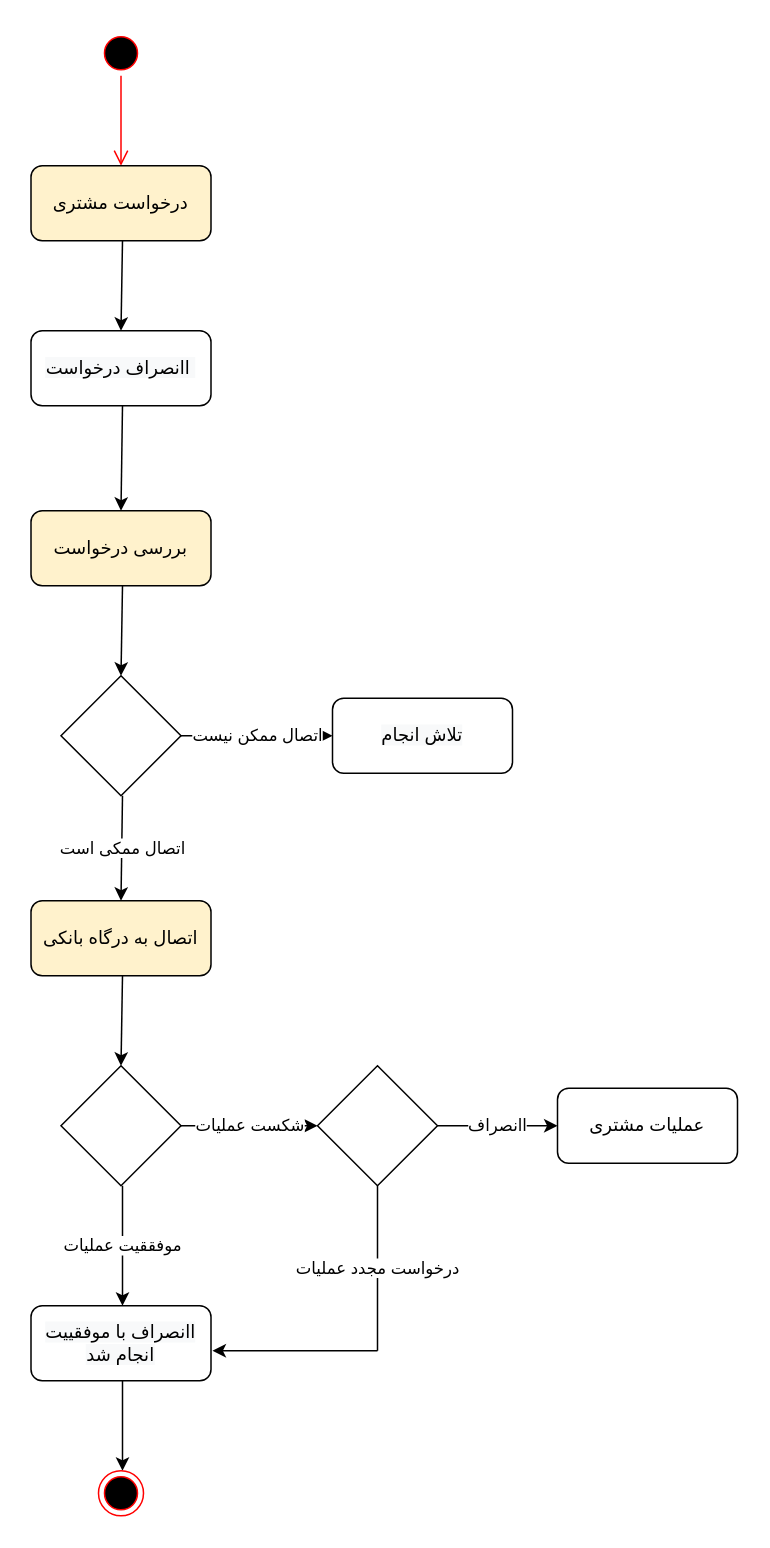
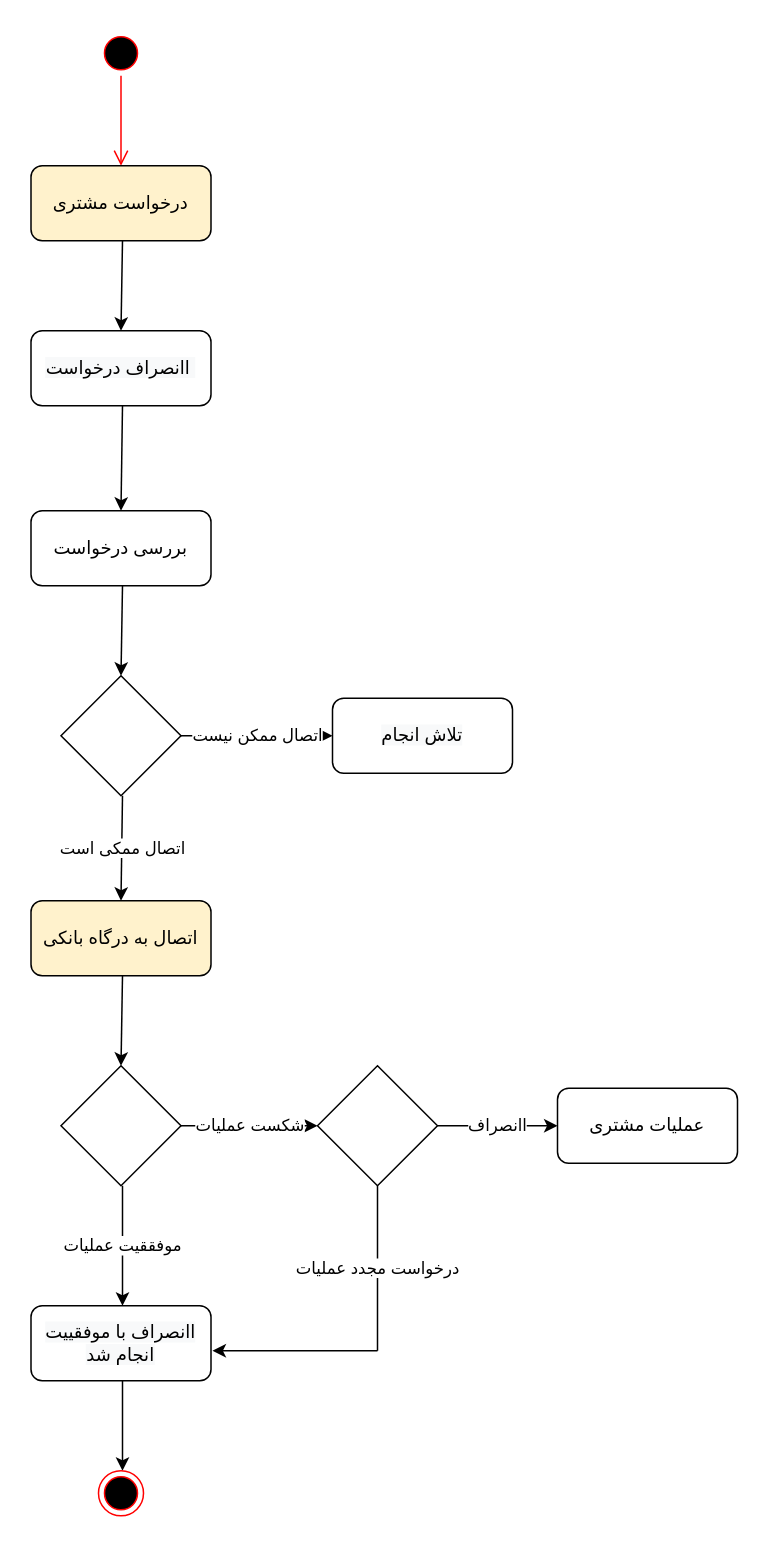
node "بررسی درخواست": fillcolor #fff2cc -> #ffffff
